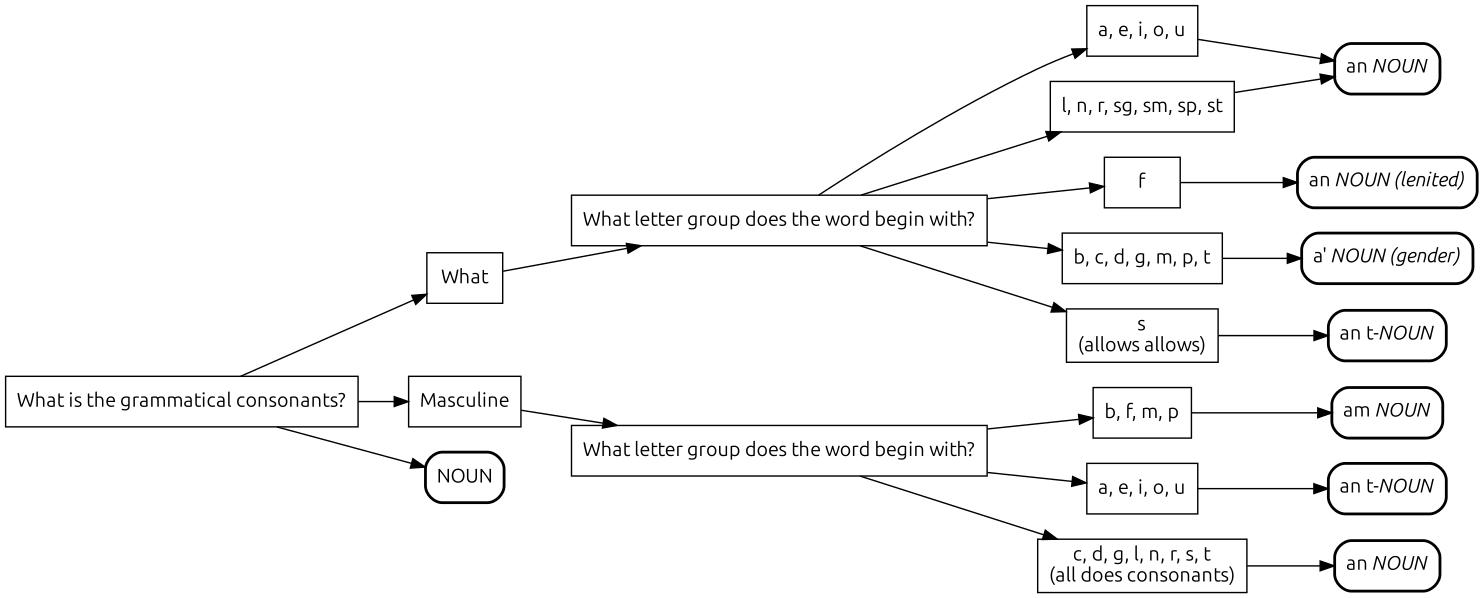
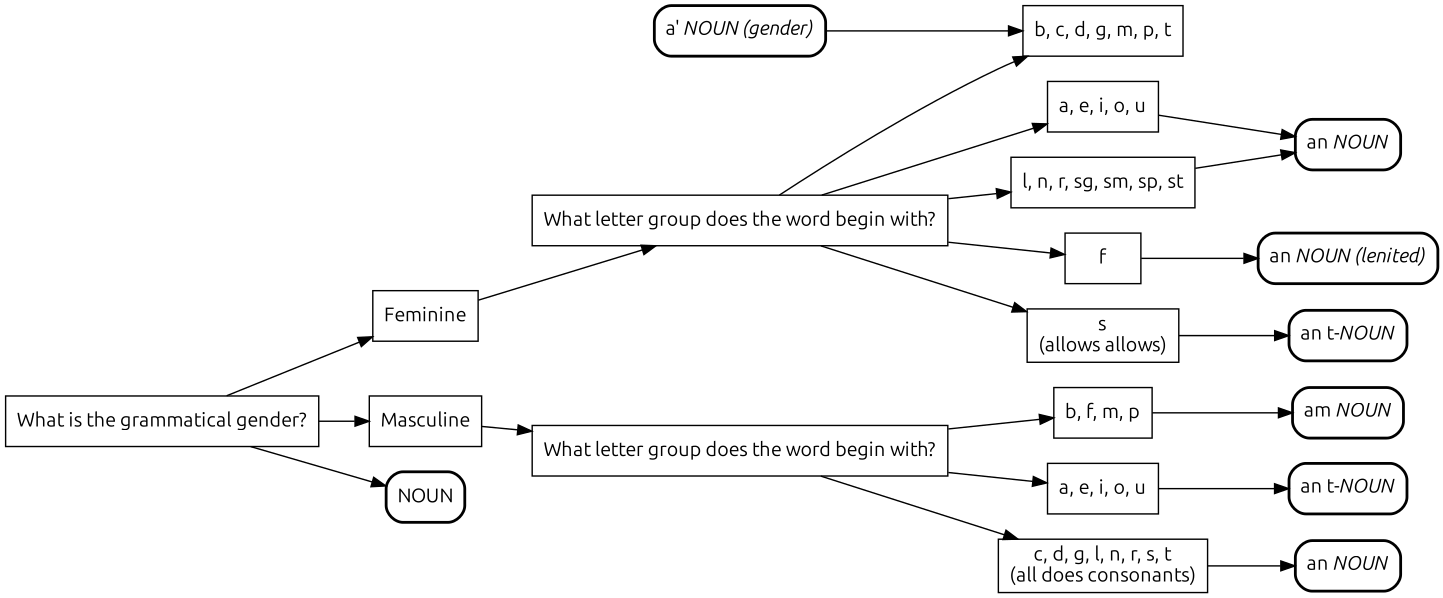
edge "b, c, d, g, m, p, t" -> "a'": reversed
node "What": label "What" -> "Feminine"
node "What is the grammatical consonants?": label "What is the grammatical consonants?" -> "What is the grammatical gender?"
